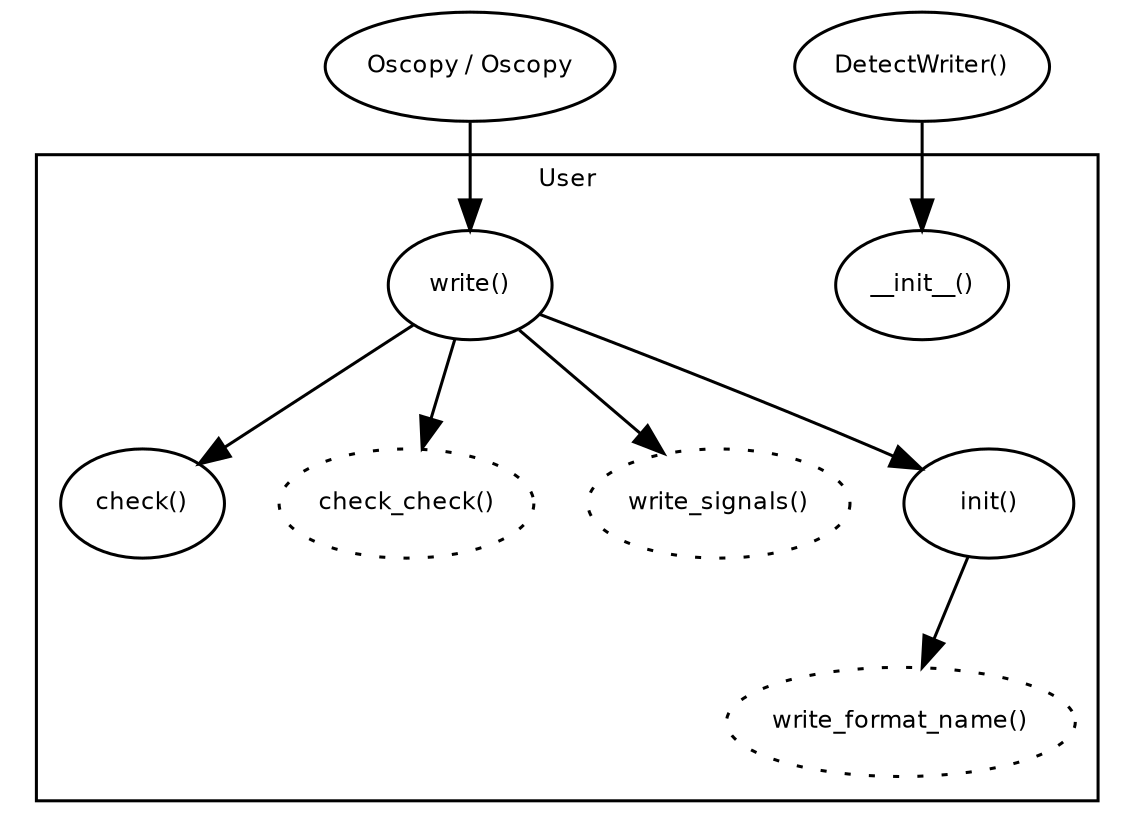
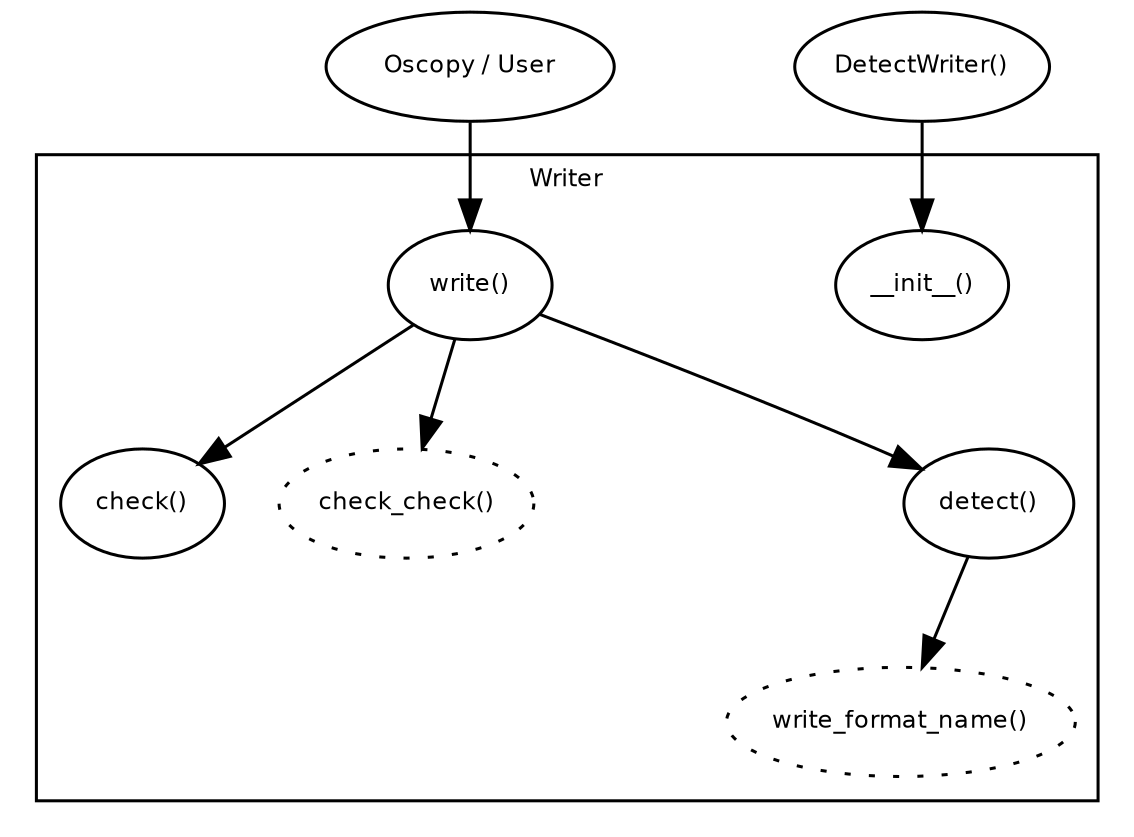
node "Oscopy / Oscopy": label "Oscopy / Oscopy" -> "Oscopy / User"
cluster "User": label "User" -> "Writer"
node "write_signals()": removed
node "init()": label "init()" -> "detect()"
